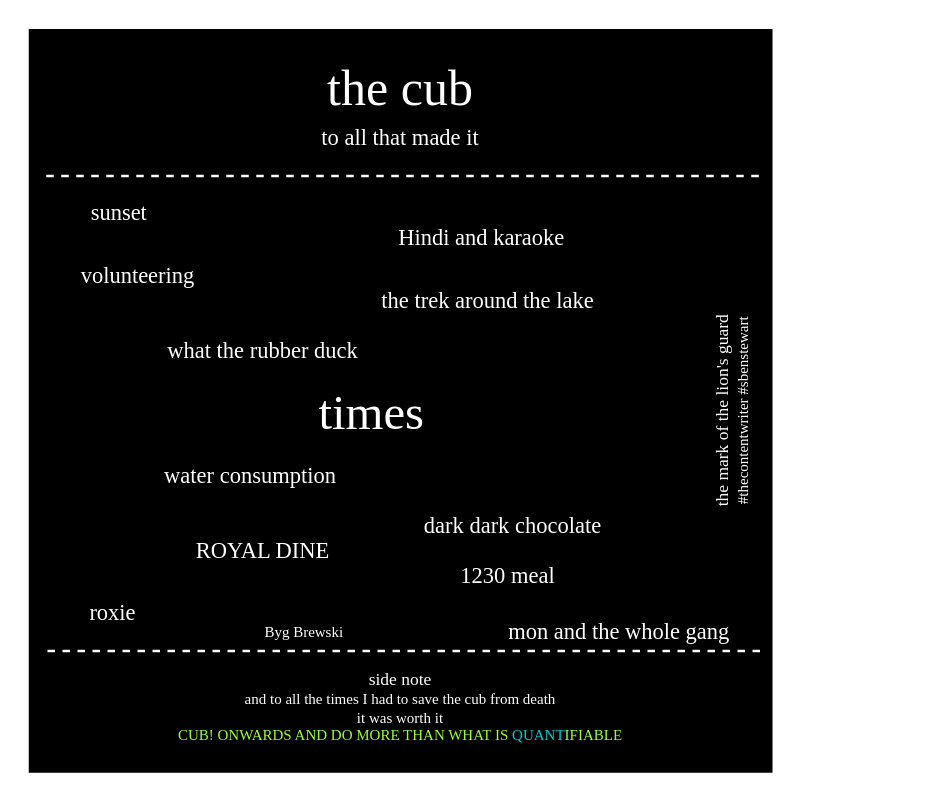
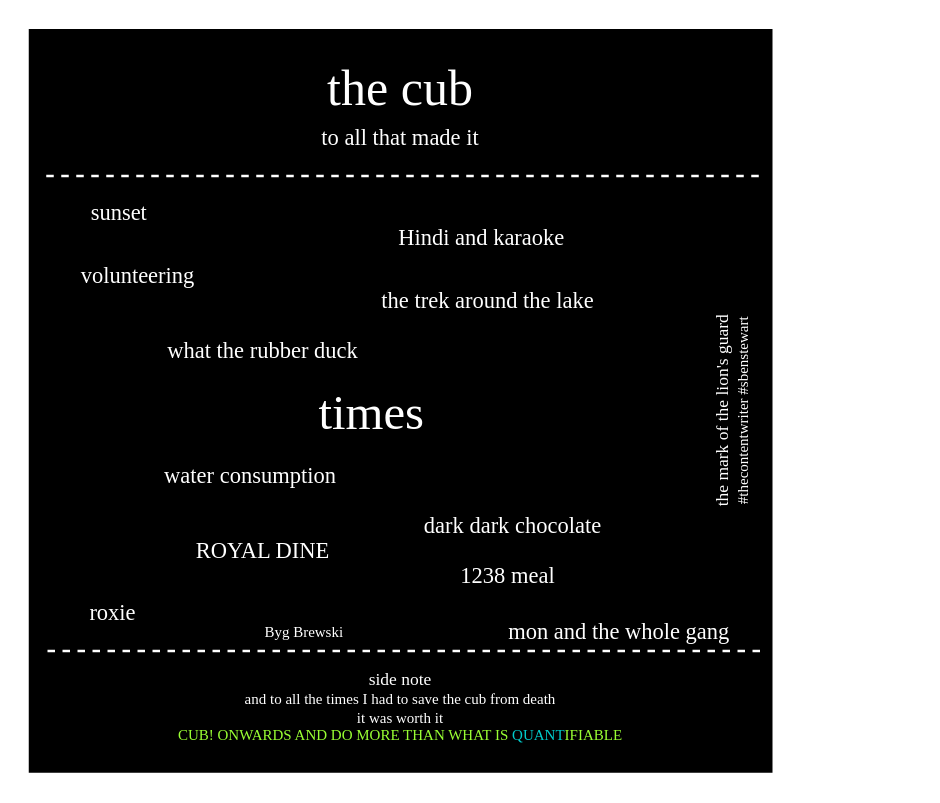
node "1230 meal": label "1230 meal" -> "1238 meal"
